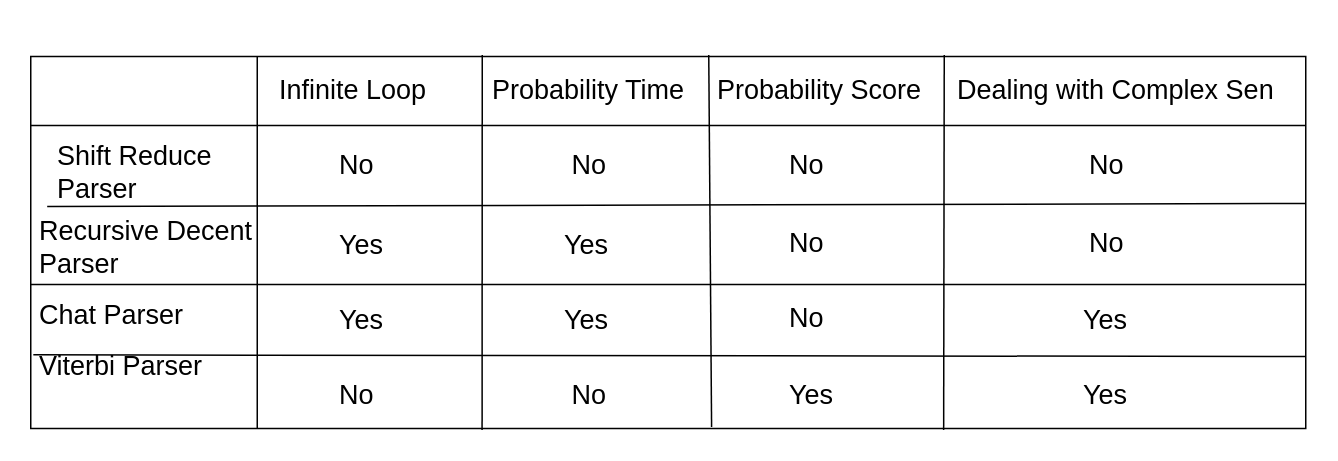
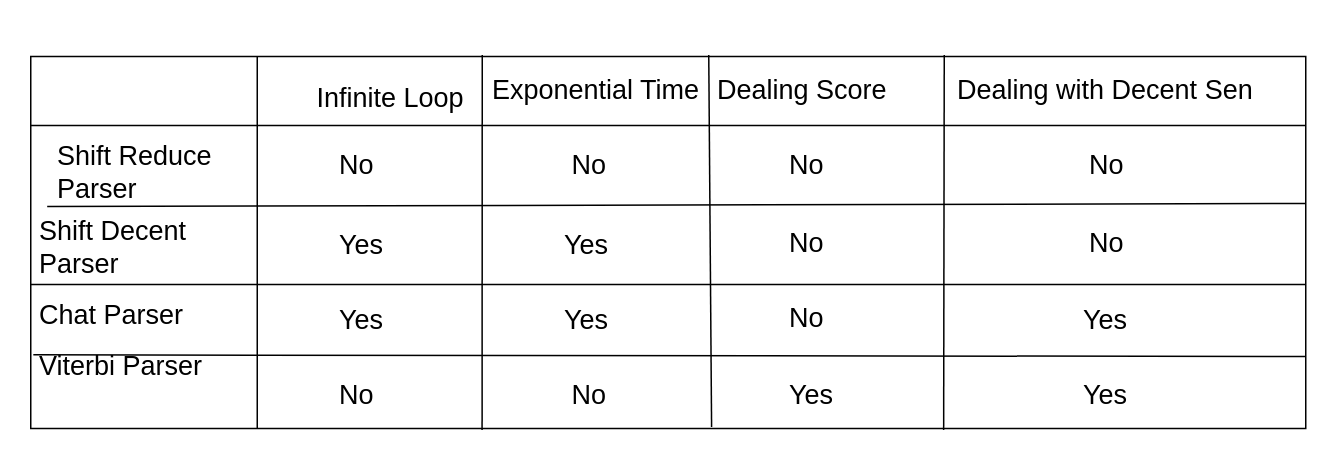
node "Infinite Loop": moved (359, 86) -> (397, 94)
node "Probability Time": label "Probability Time" -> "Exponential Time"
node "Probability Score": label "Probability Score" -> "Dealing Score"
node "Dealing with Complex Sen": label "Dealing with Complex Sen" -> "Dealing with Decent Sen"
node "Recursive Decent Parser": label "Recursive Decent Parser" -> "Shift Decent Parser"
